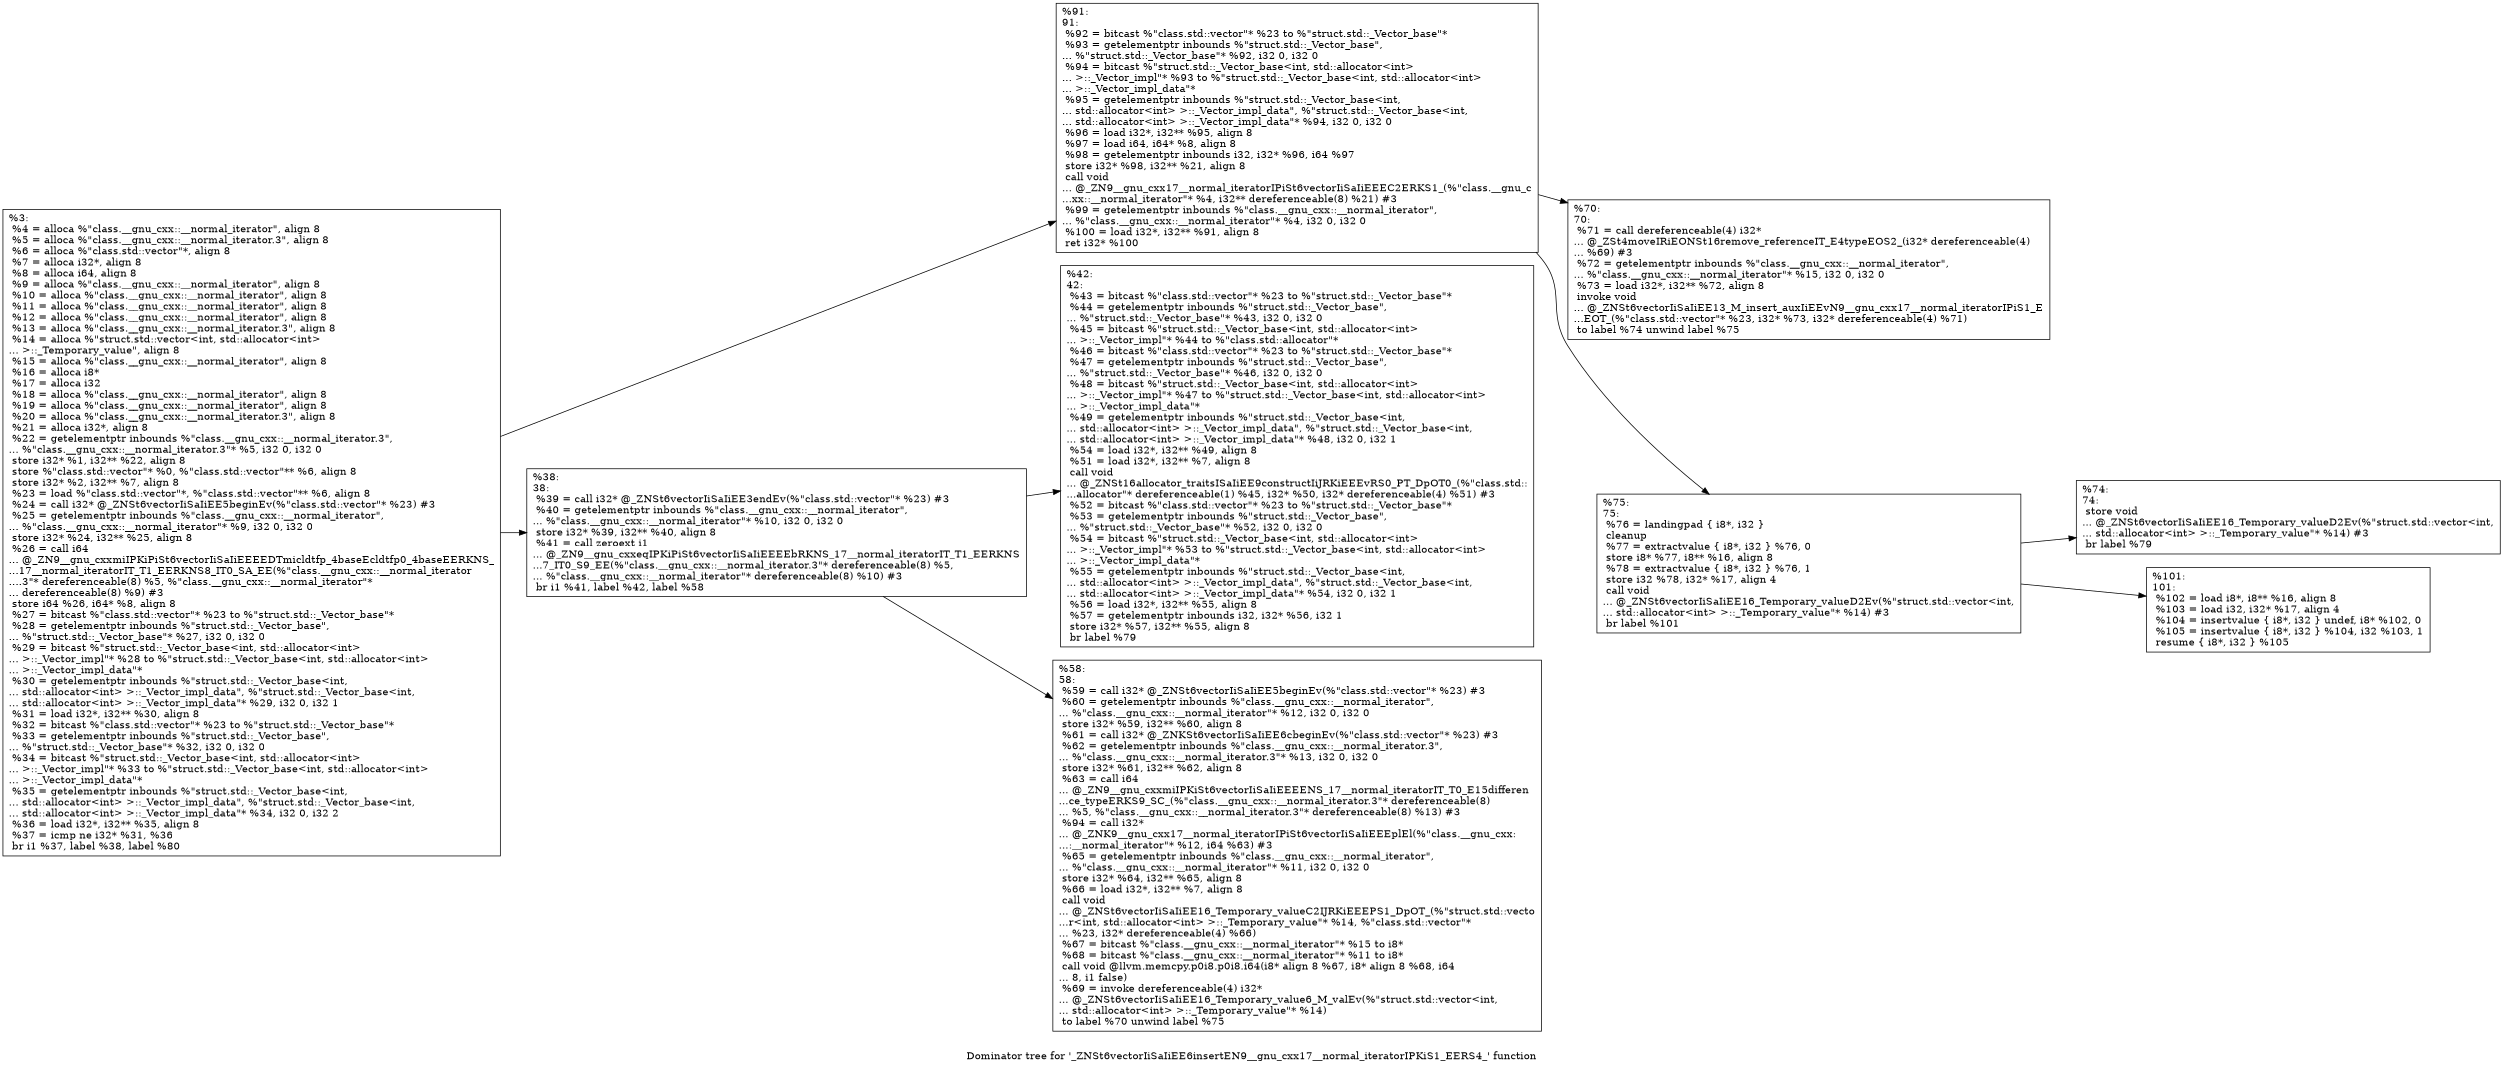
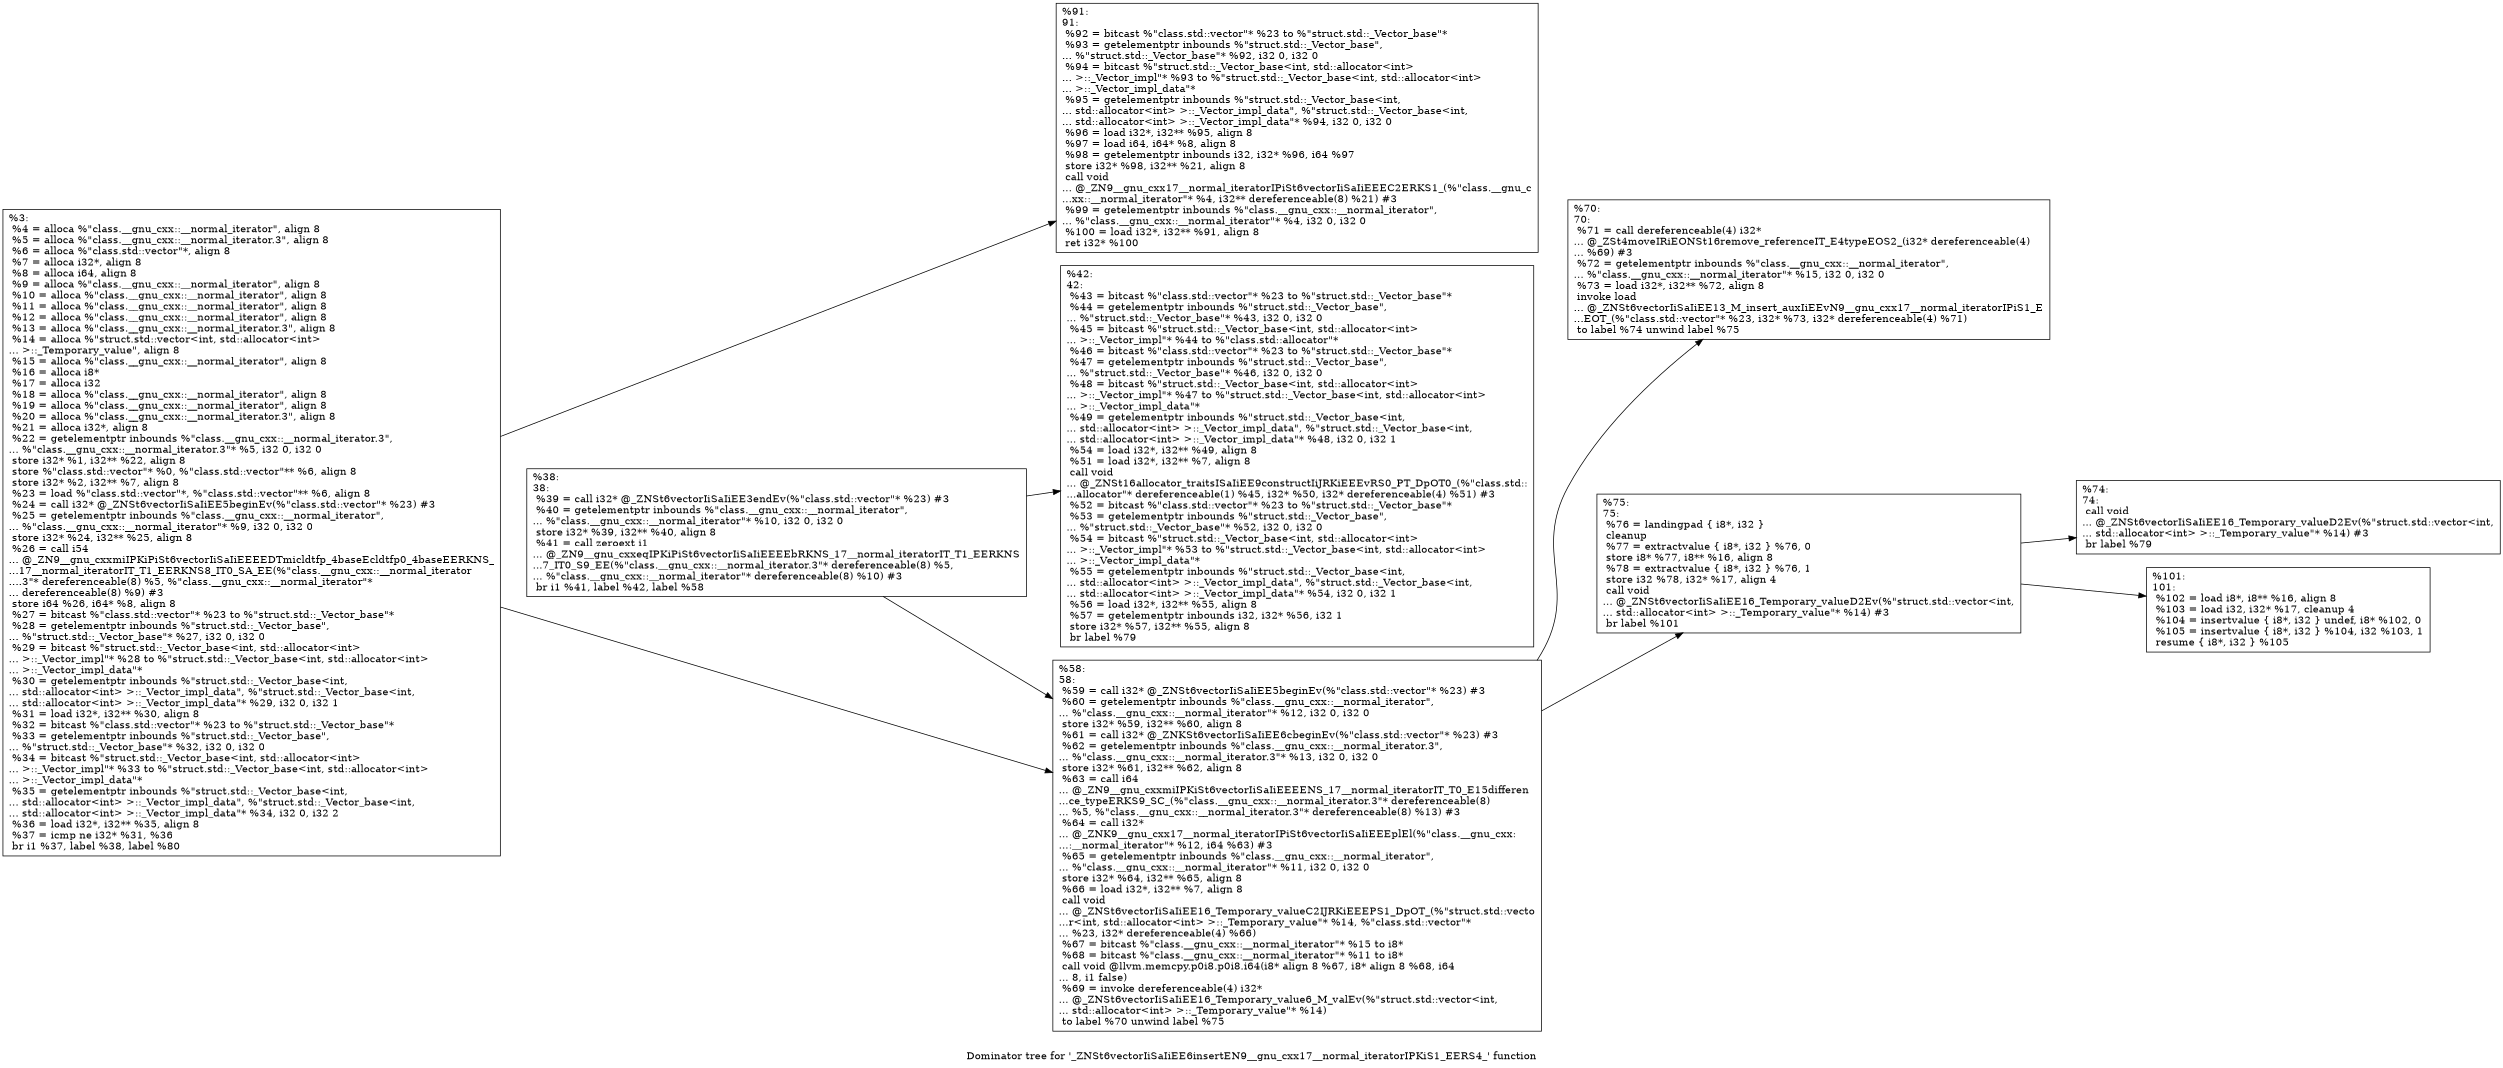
edge "%91:" -> "%70:": now "%58:" -> "%70:"
node "%70:": text "invoke void" -> "invoke load"
edge "%91:" -> "%75:": now "%58:" -> "%75:"
node "%74:": text "store void" -> "call void"
edge "%3:" -> "%38:": now "%3:" -> "%58:"
node "%3:": text "%26 = call i64" -> "%26 = call i54"
node "%101:": text "%103 = load i32, i32* %17, align 4" -> "%103 = load i32, i32* %17, cleanup 4"
node "%58:": text "%94 = call i32*" -> "%64 = call i32*"
